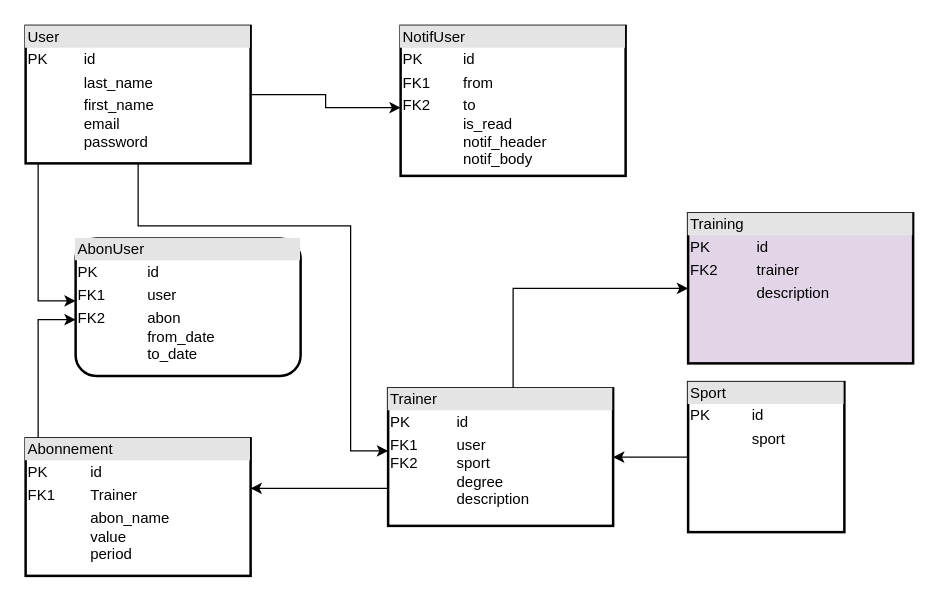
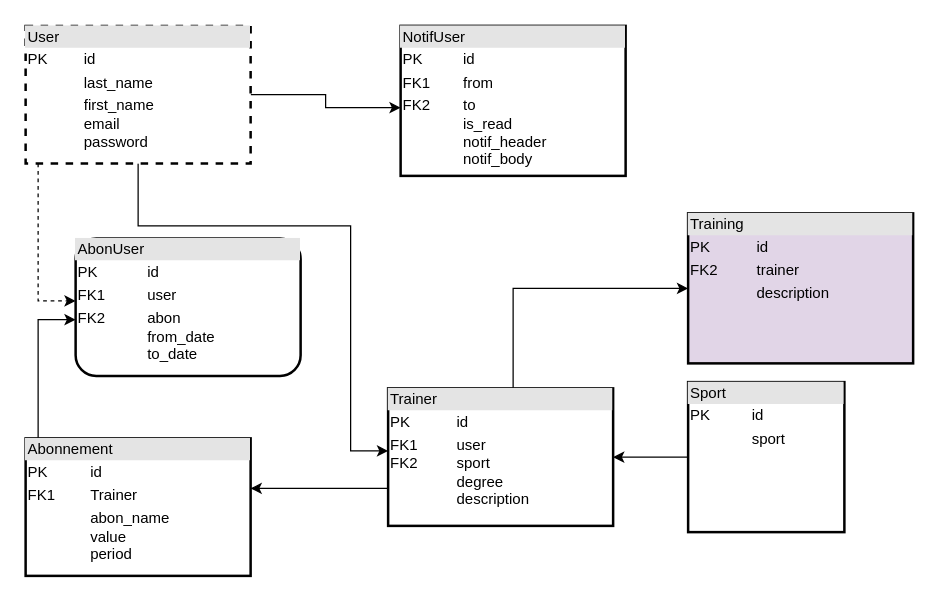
node "User PK id last_name first_name email password": style solid -> dashed
edge "User PK id last_name first_name email password" -> "AbonUser PK id FK1 user FK2 abon from_date to_date": style solid -> dashed
